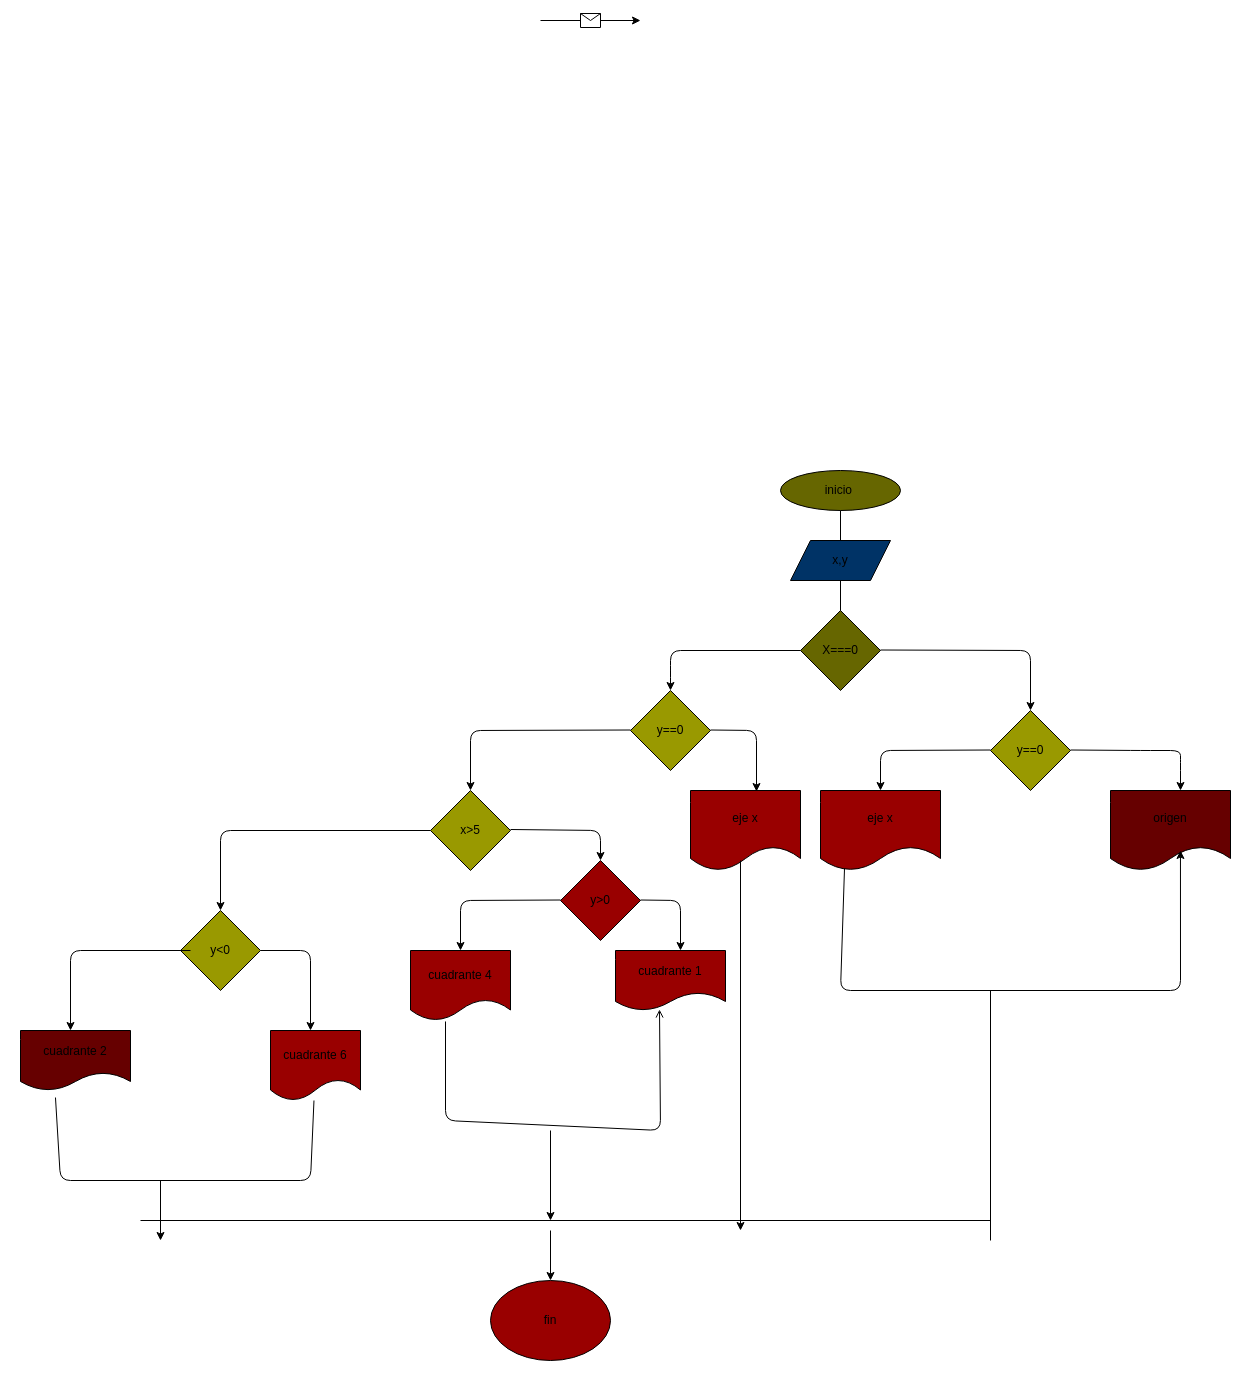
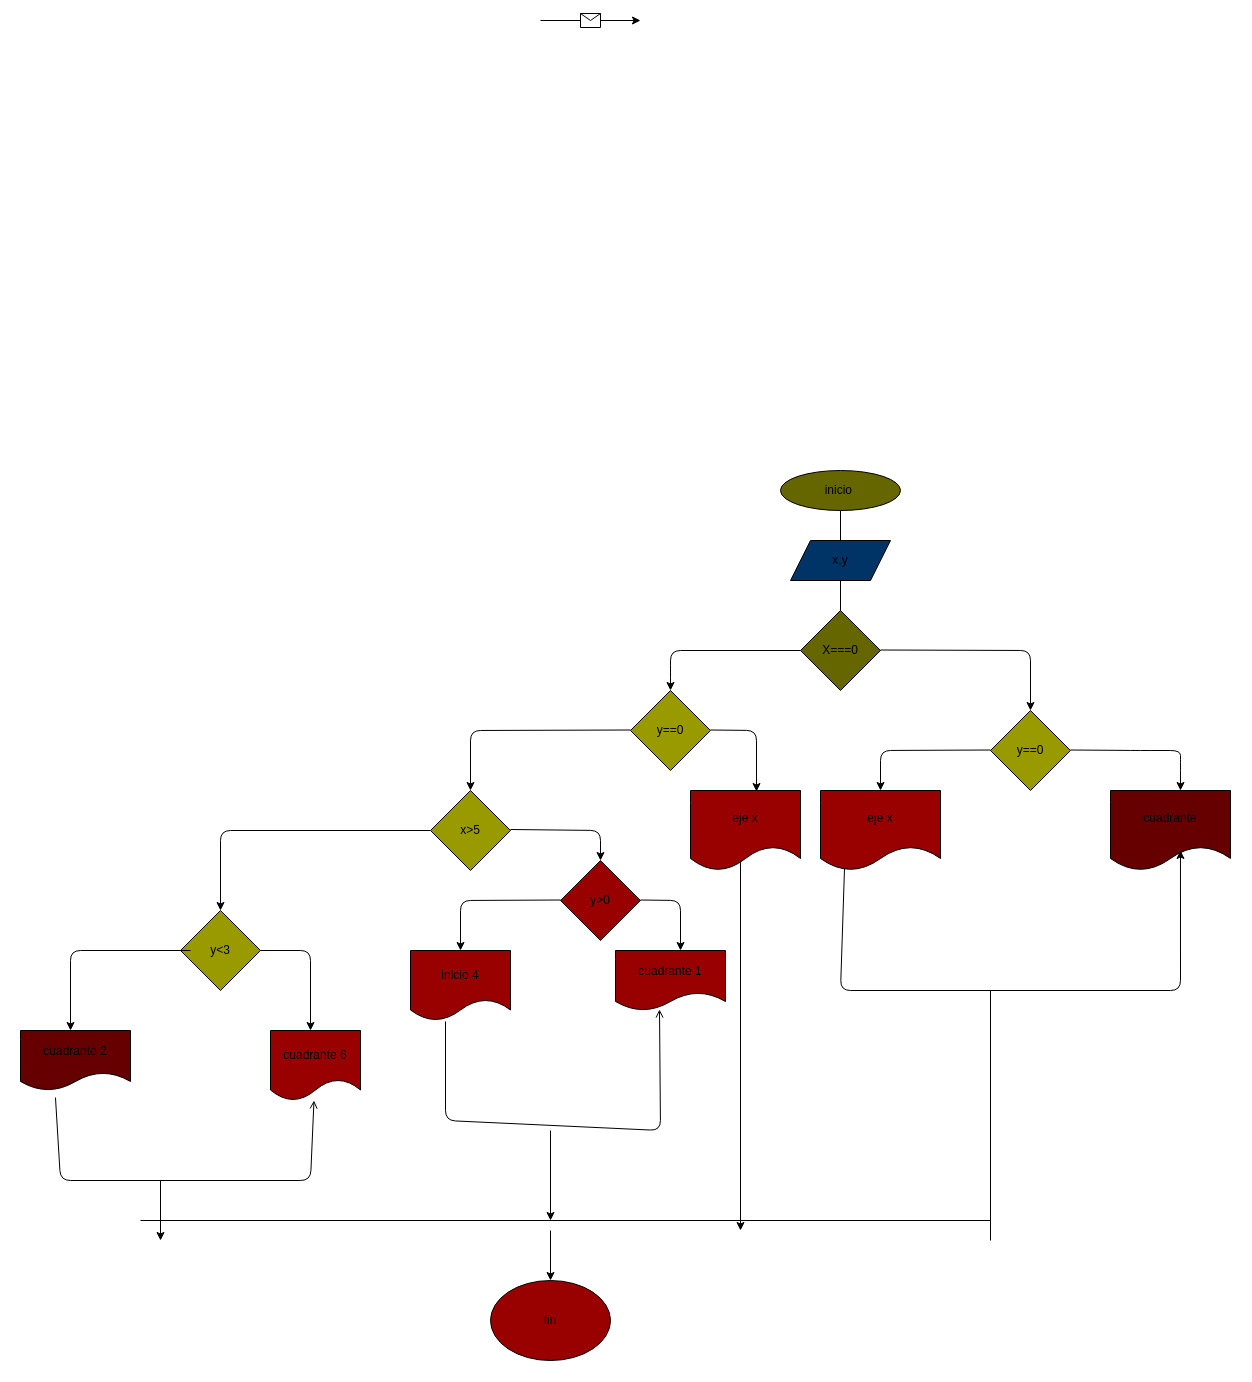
node "origen": label "origen" -> "cuadrante"
node "y<0": label "y<0" -> "y<3"
node "cuadrante 4": label "cuadrante 4" -> "inicio 4"
edge "cuadrante 2" -- "cuadrante 6": arrowhead none -> open
